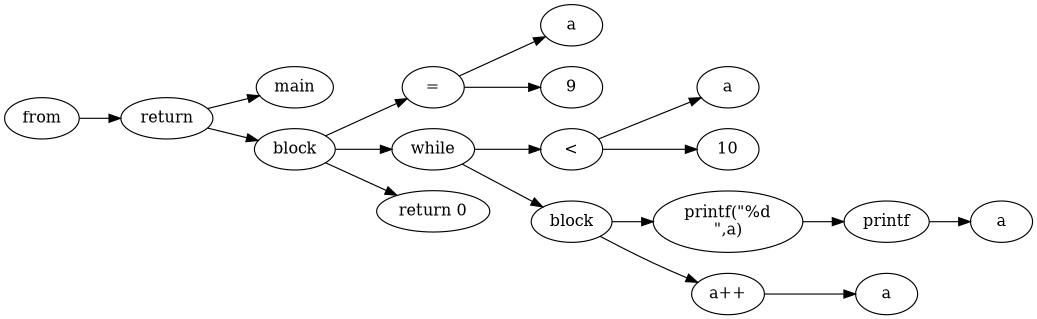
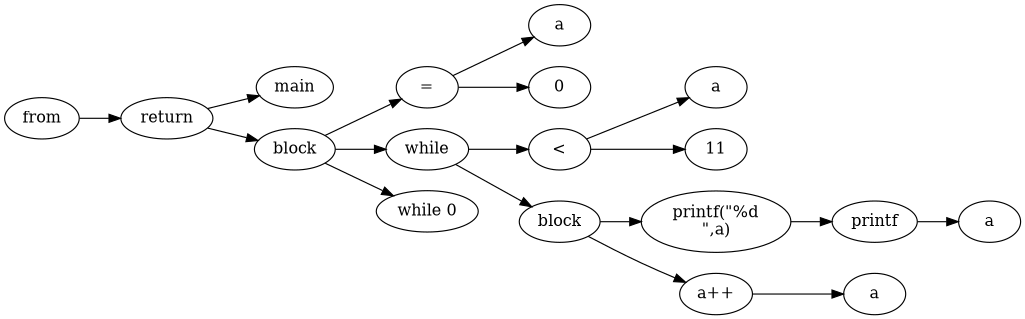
node "9": label "9" -> "0"
node "10": label "10" -> "11"
node "return 0": label "return 0" -> "while 0"
